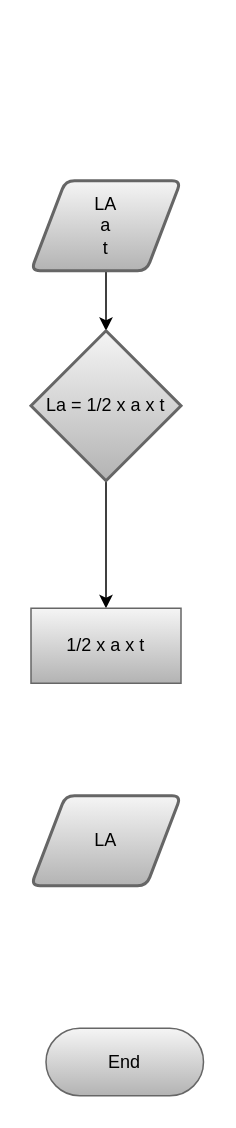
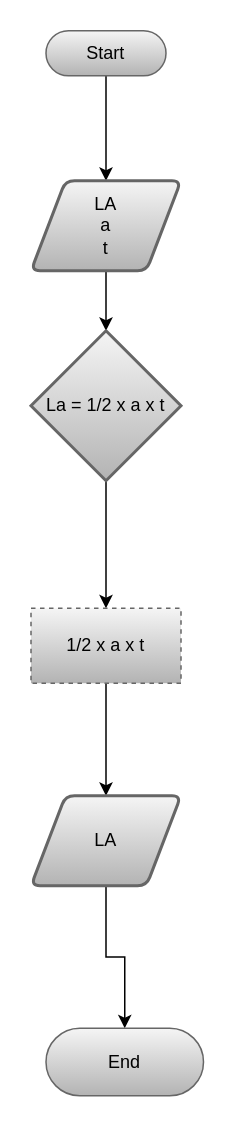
node "Start": added
edge "Start" -> "LA a t": added
node "1/2 x a x t": style solid -> dashed
edge "1/2 x a x t" -> "LA": added
edge "LA" -> "End": added
